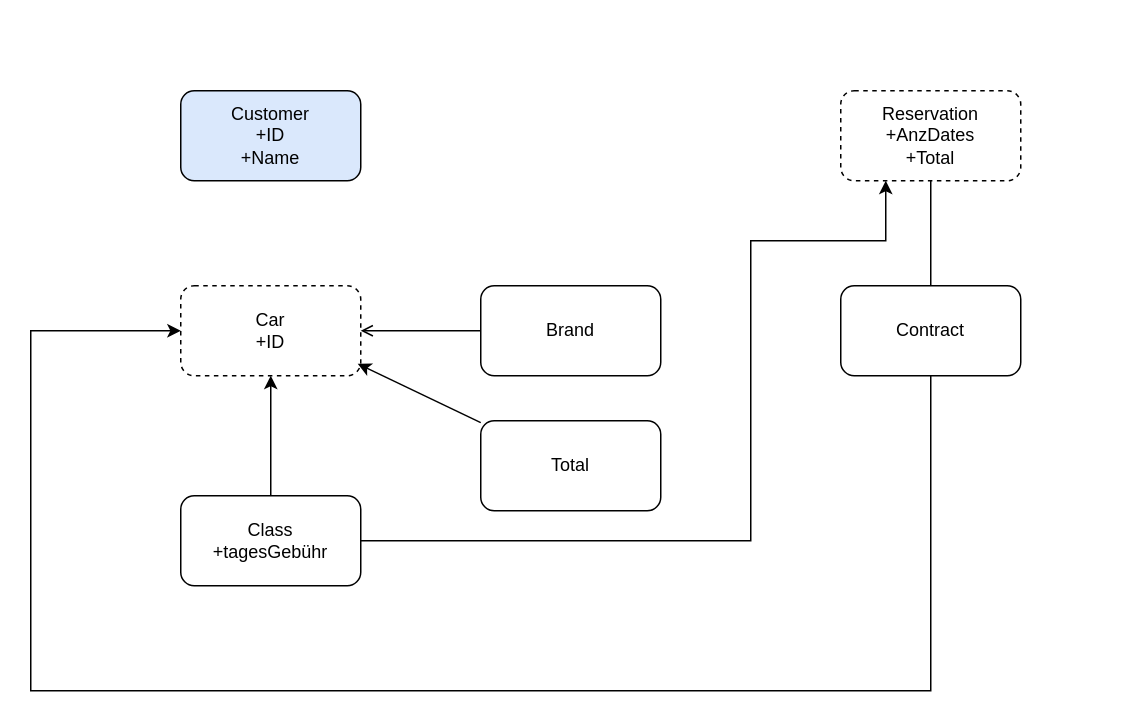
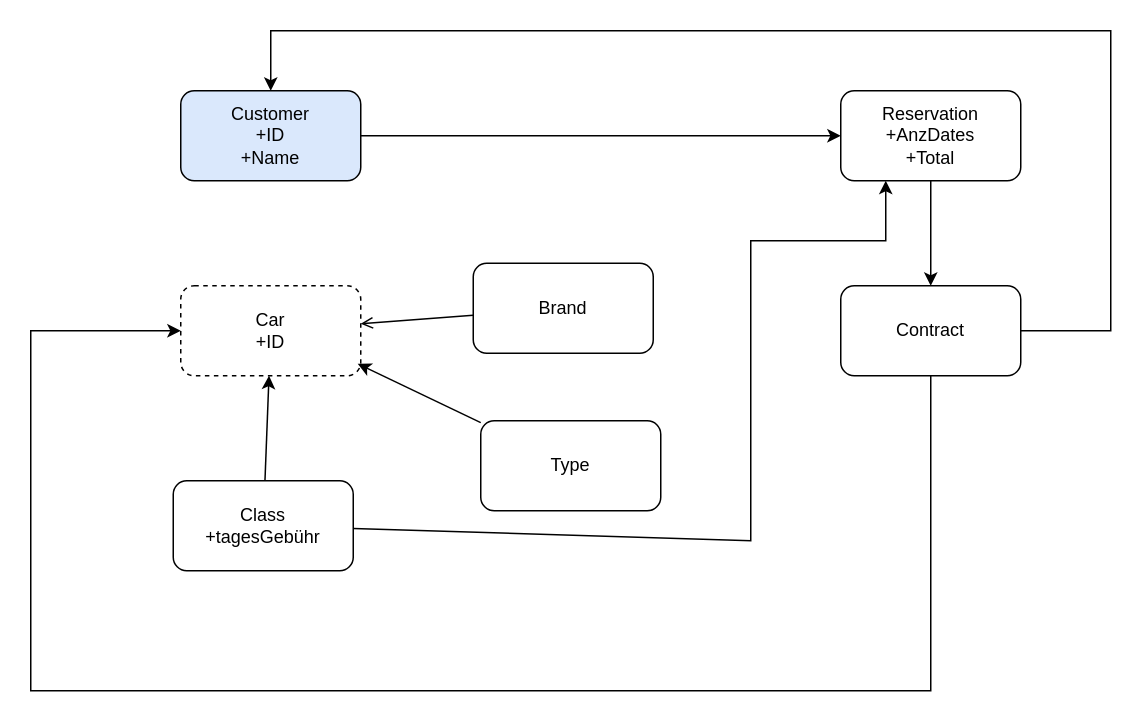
edge "Contract" -> "Customer +ID +Name": added
edge "Customer +ID +Name" -> "Reservation +AnzDates +Total": added
node "Reservation +AnzDates +Total": style dashed -> solid
edge "Reservation +AnzDates +Total" -- "Contract": arrowhead none -> classic
node "Brand": moved (571, 331) -> (563, 308)
node "Total": label "Total" -> "Type"
node "Class +tagesGebühr": moved (271, 541) -> (263, 526)
